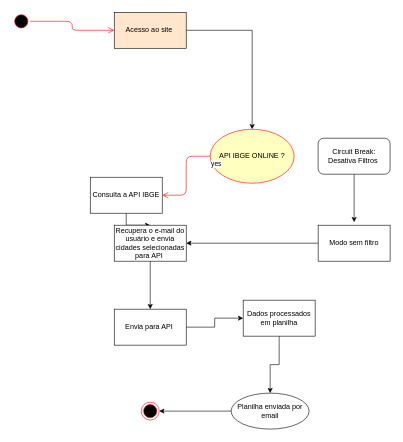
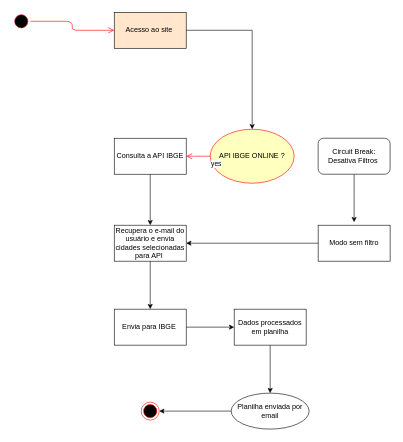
node "Consulta a API IBGE": moved (126, 195) -> (150, 156)
node "Dados processados em planilha": moved (279, 318) -> (270, 327)
node "Envia para API": label "Envia para API" -> "Envia para IBGE"
